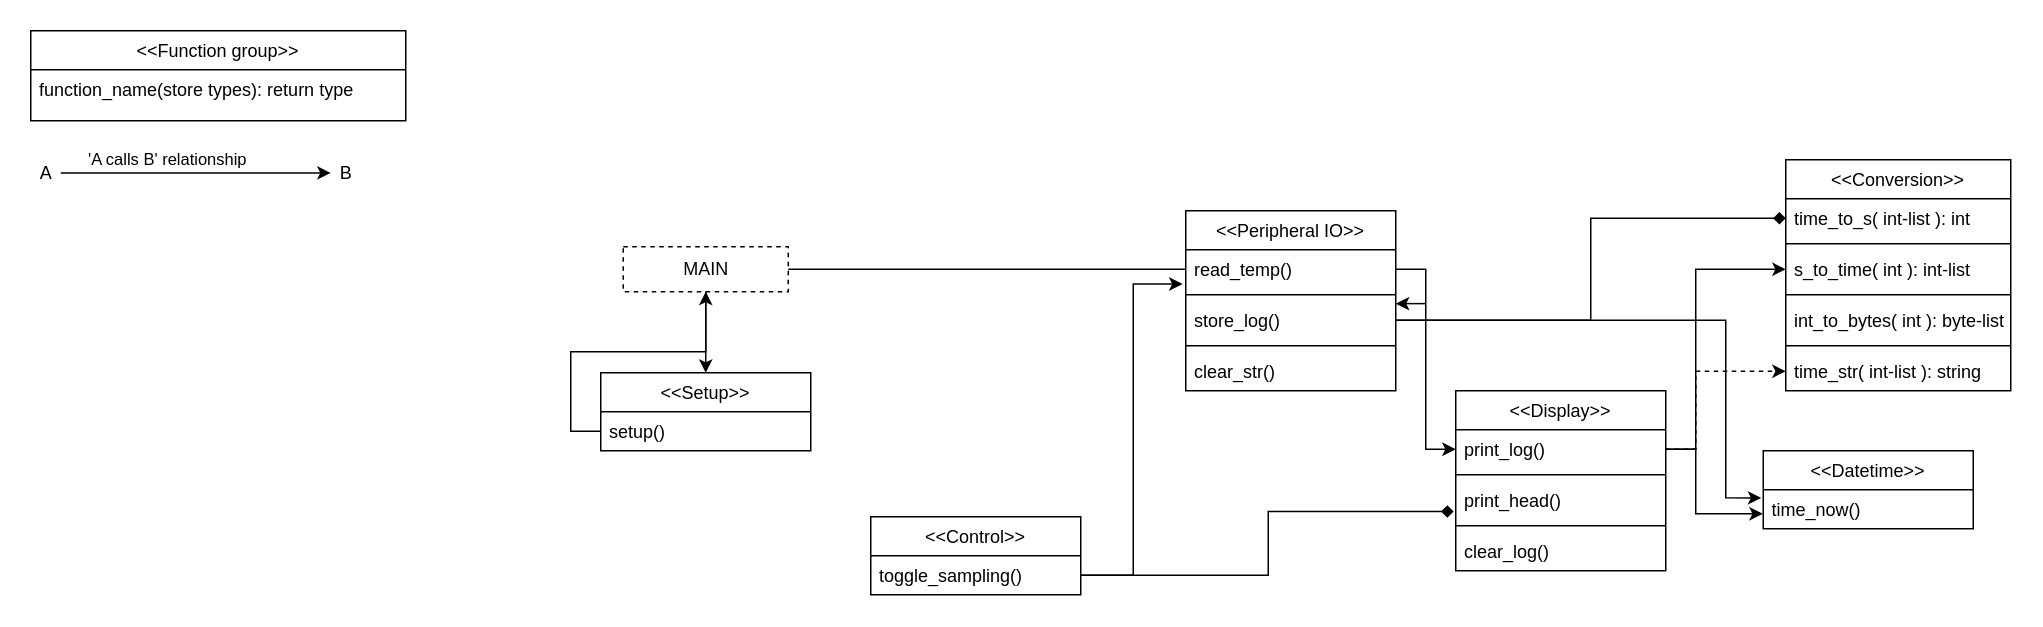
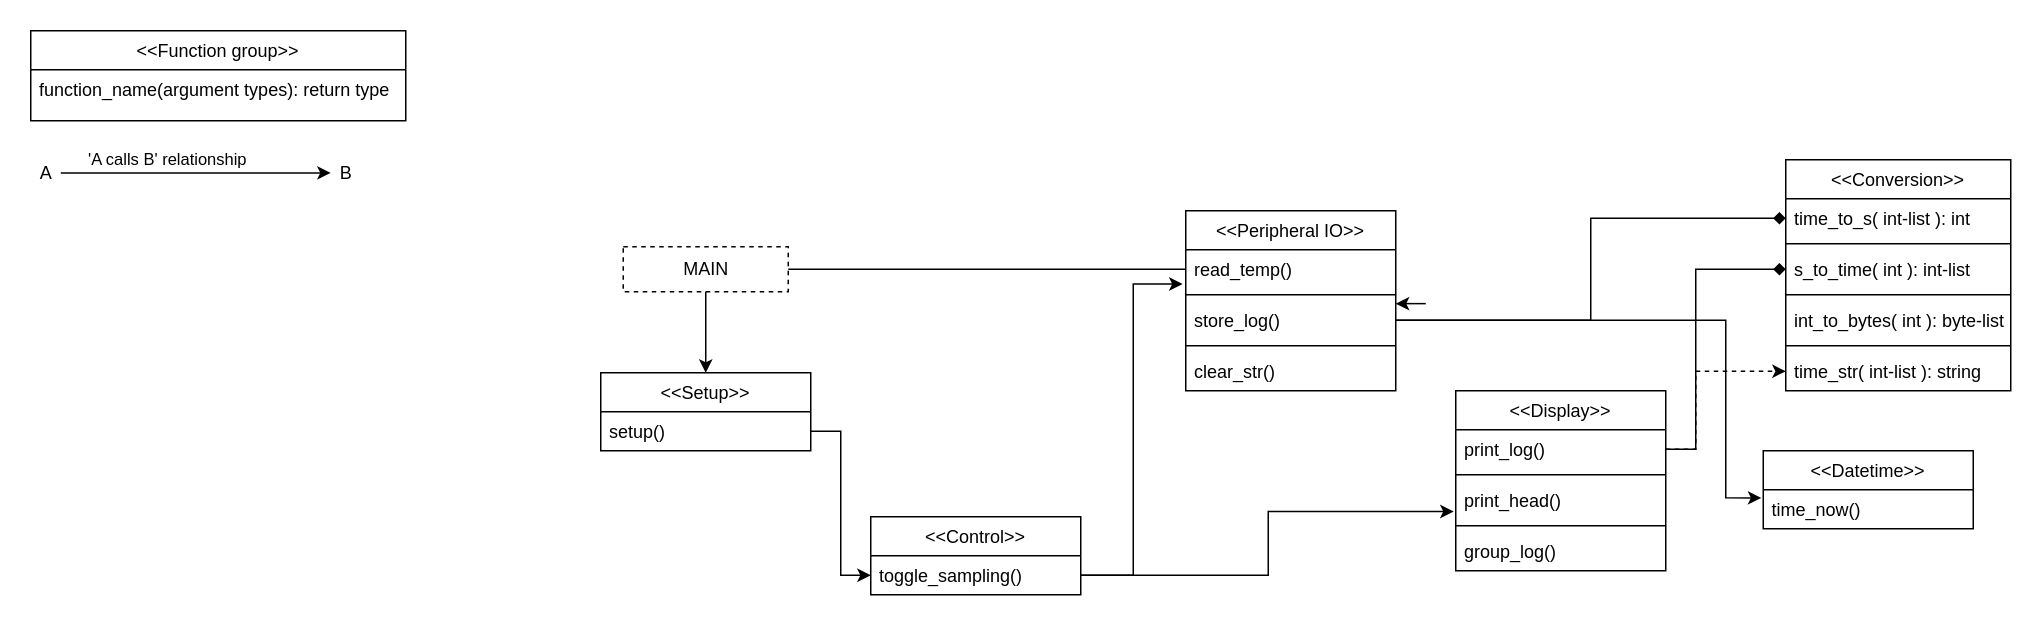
node "function_name(store types): return type": label "function_name(store types): return type" -> "function_name(argument types): return type"
edge "print_log()" -> "s_to_time( int ): int-list": arrowhead classic -> diamond
edge "setup()" -> "MAIN": now "setup()" -> "toggle_sampling()"
edge "read_temp()" -> "print_log()": removed
edge "toggle_sampling()" -> "print_head()": arrowhead diamond -> classic
edge "print_log()" -> "time_now()": removed
node "clear_log()": label "clear_log()" -> "group_log()"
